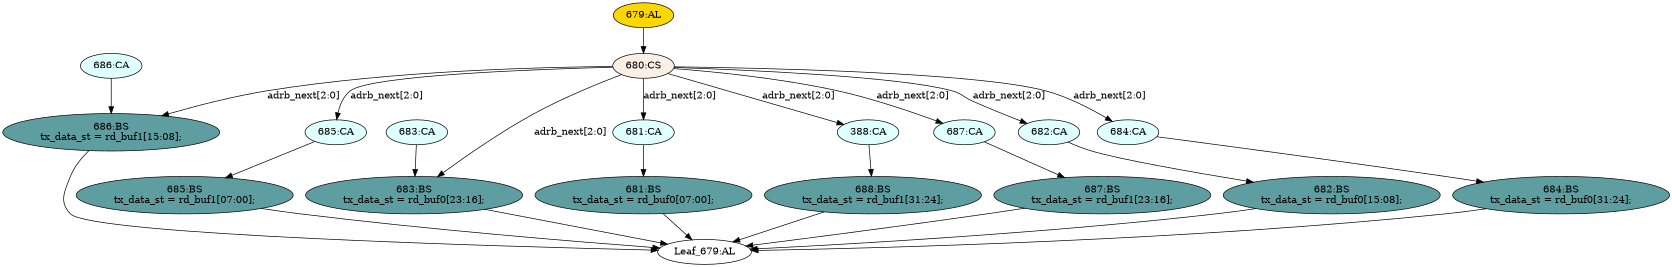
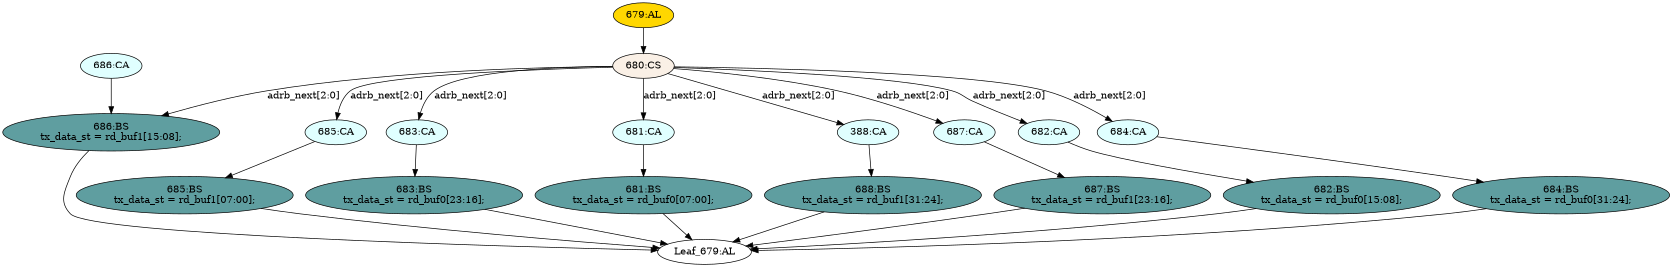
edge "680:CS" -> "683:BS tx_data_st = rd_buf0[23:16];": now "680:CS" -> "683:CA"
